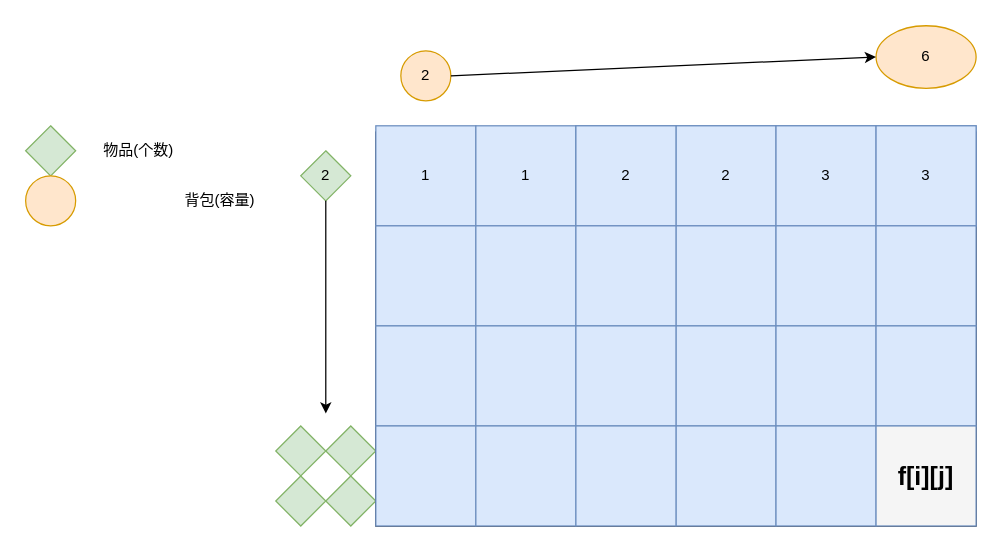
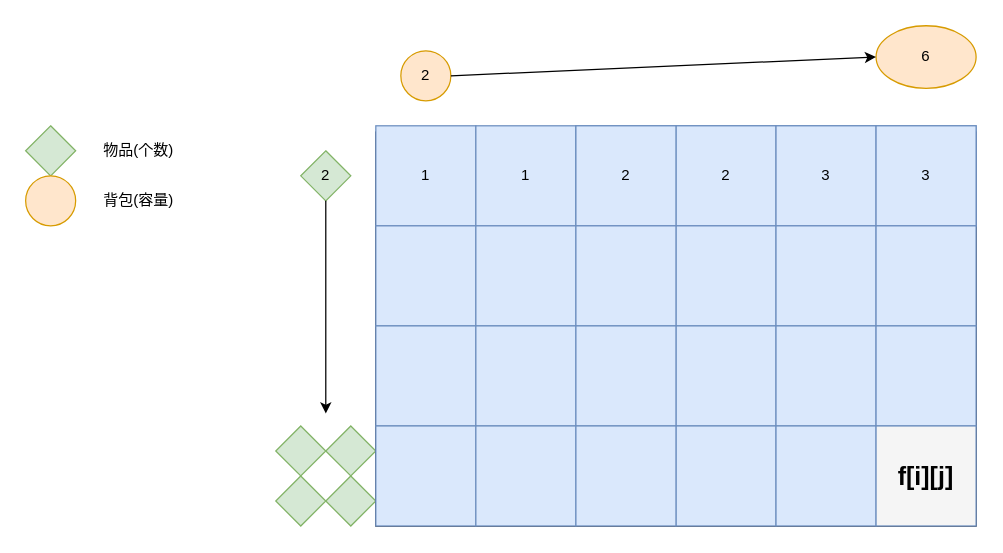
node "背包(容量)": moved (219, 201) -> (138, 201)
